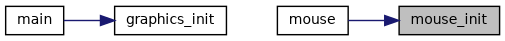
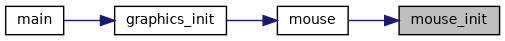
edge "graphics_init" -> "mouse": added
